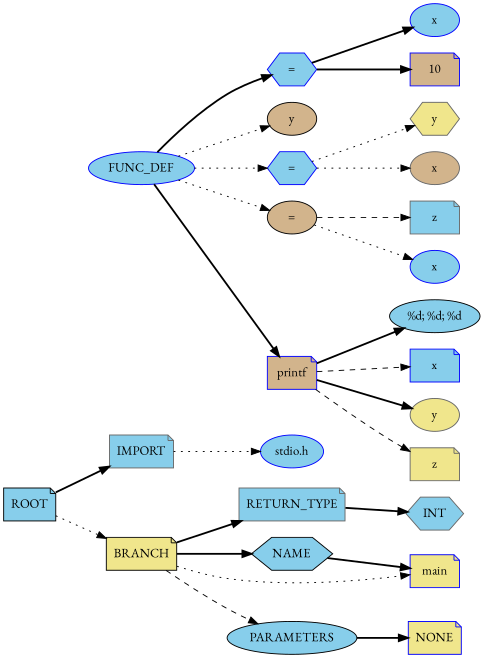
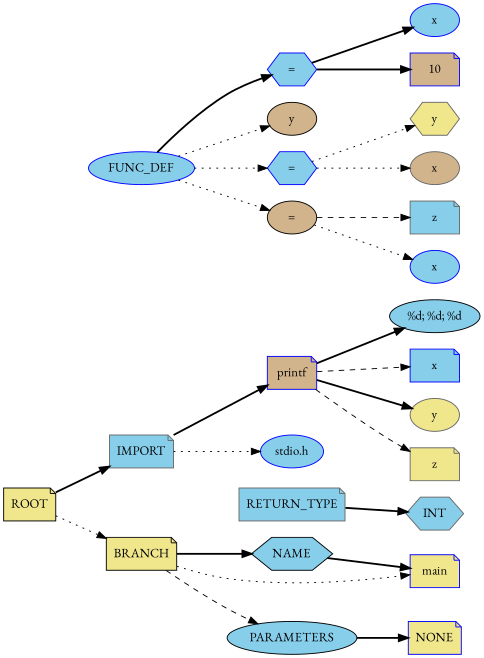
edge "FUNC_DEF" -> "printf": now "IMPORT" -> "printf"
node "ROOT": fillcolor skyblue -> khaki
edge "BRANCH" -> "RETURN_TYPE": removed
